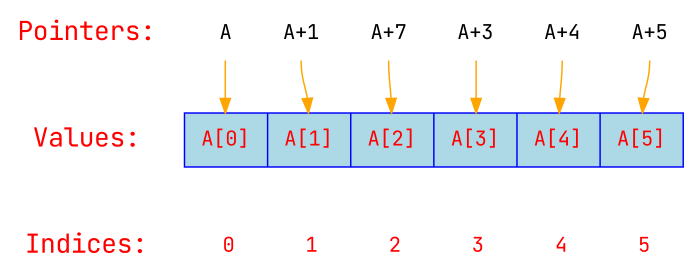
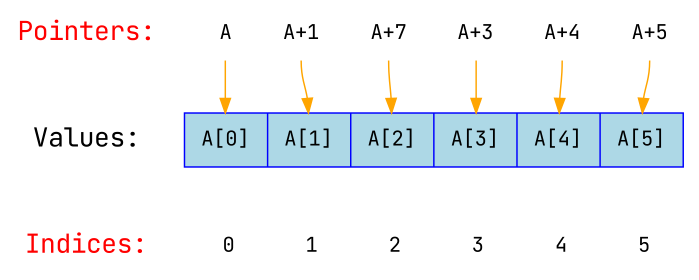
node "Values:": fontcolor red -> black
node "A[0]": fontcolor red -> black
node "0": fontcolor red -> black
